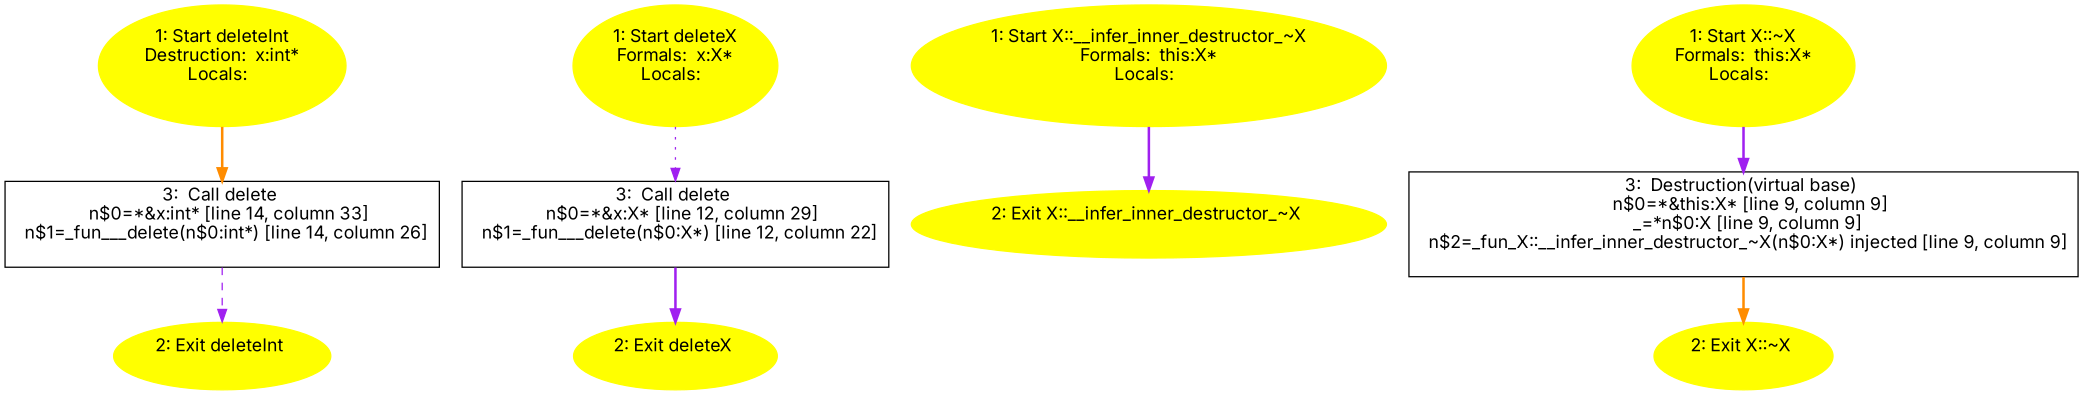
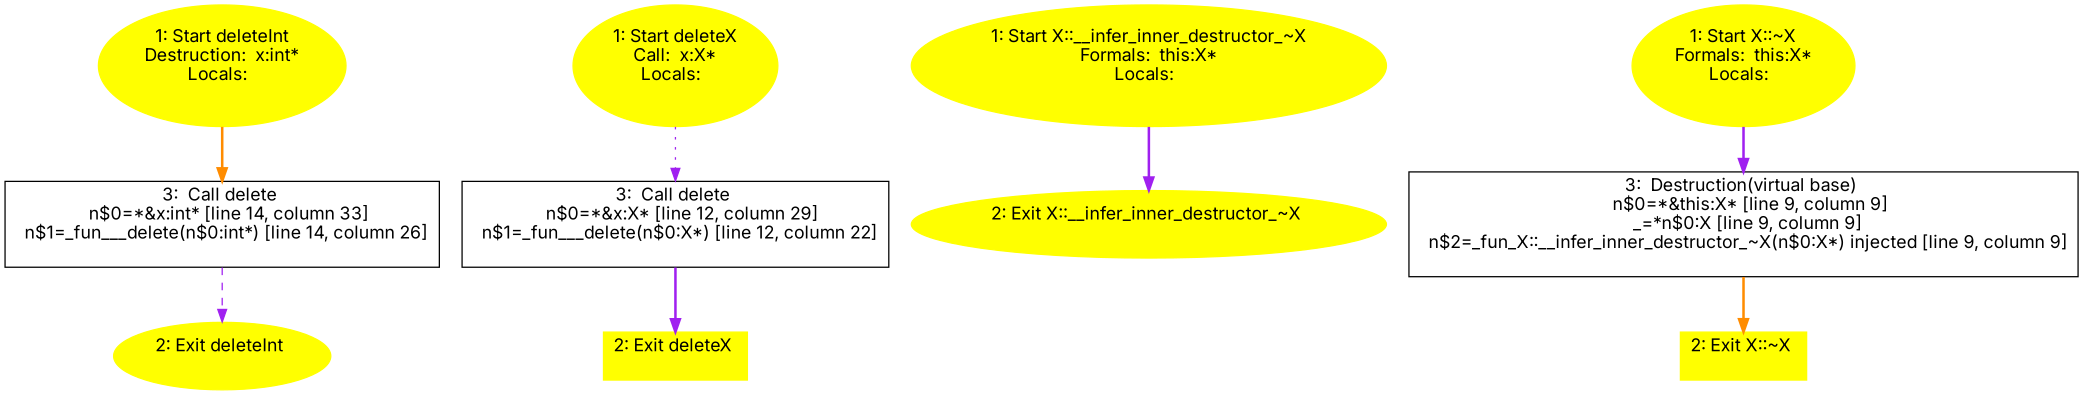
node "1: Start deleteX Formals:  x:X* Locals:": label "1: Start deleteX Formals:  x:X* Locals:" -> "1: Start deleteX Call:  x:X* Locals:"
node "2: Exit deleteX": shape ellipse -> box
node "2: Exit X::~X": shape ellipse -> box
